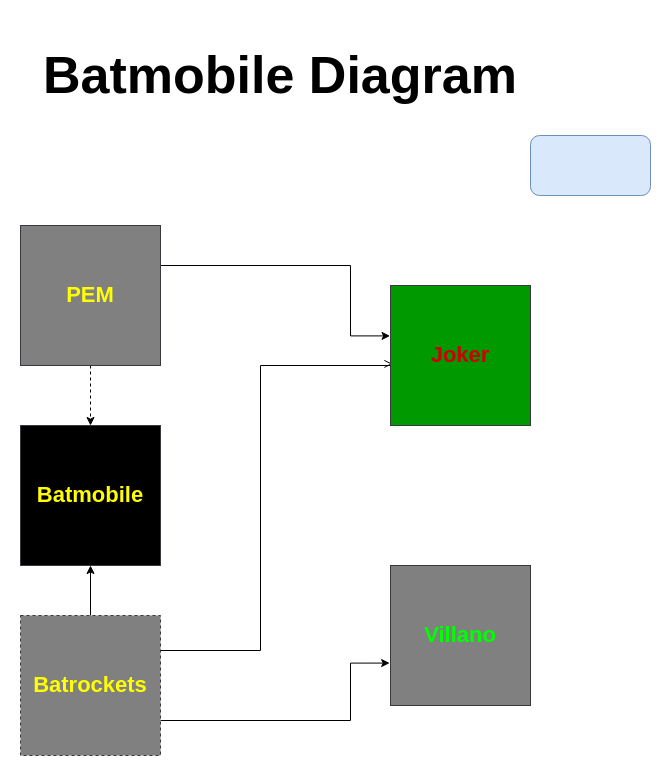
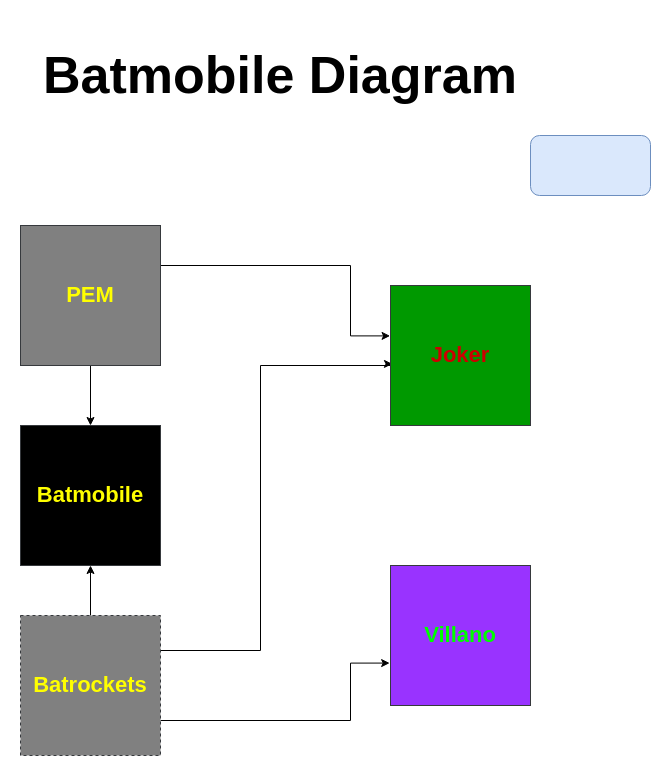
edge "Batrockets" -> "Joker": arrowhead open -> classic
edge "PEM" -> "Batmobile": style dashed -> solid
node "Villano": fillcolor #808080 -> #9933ff
